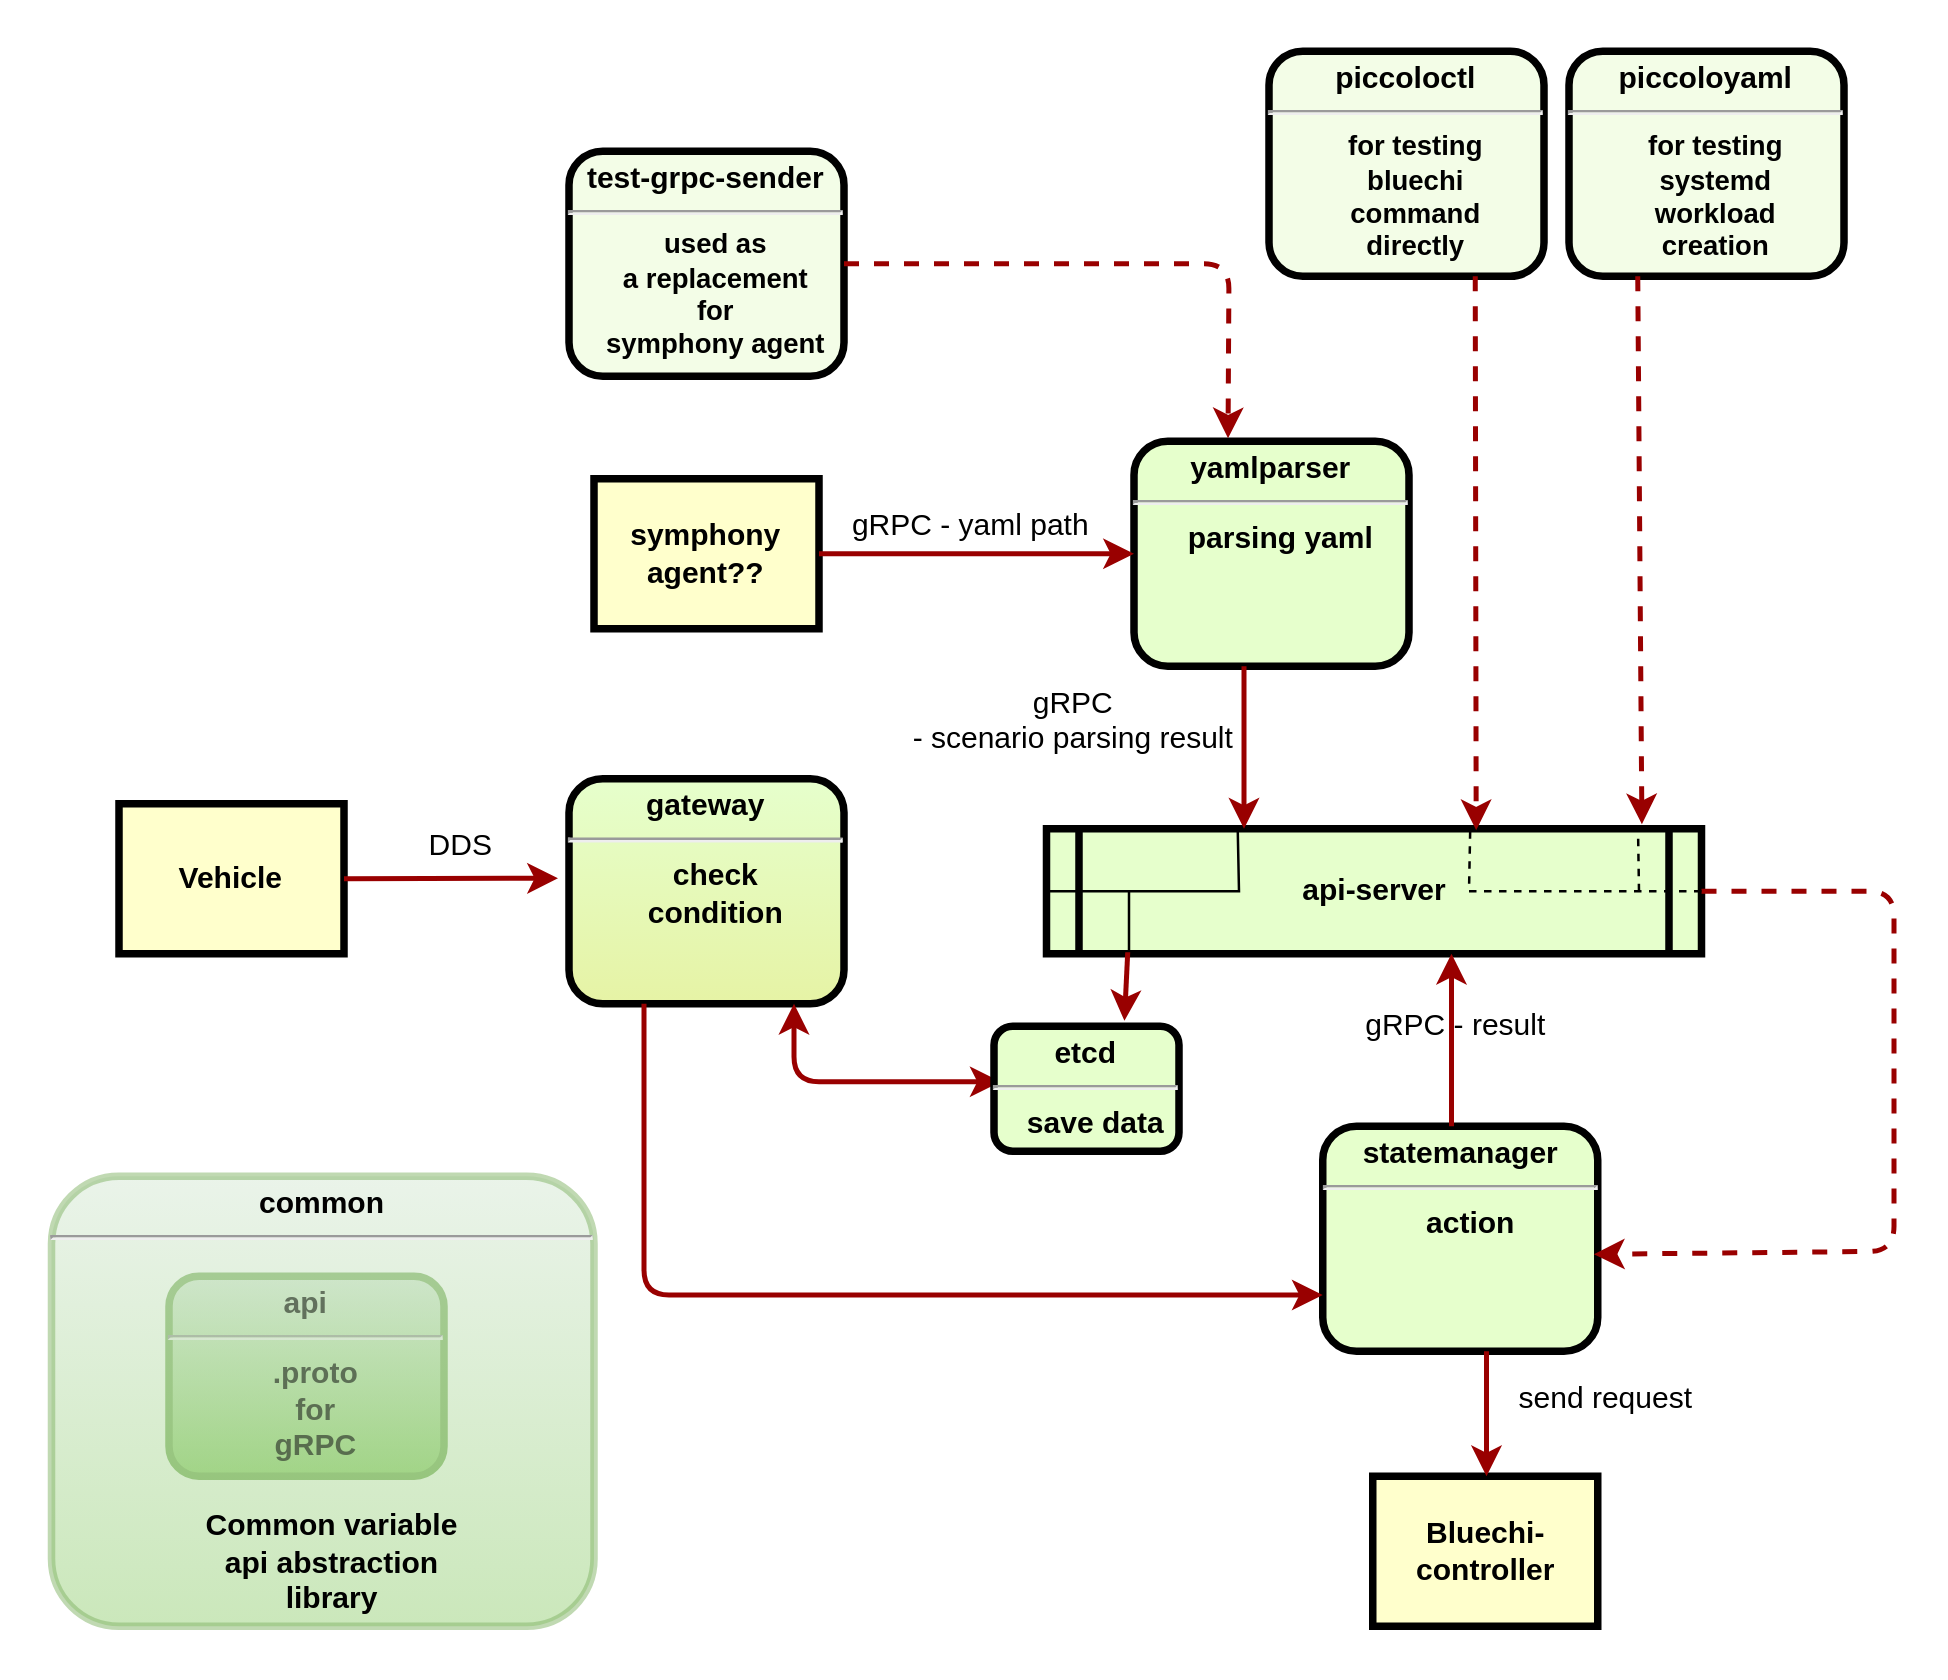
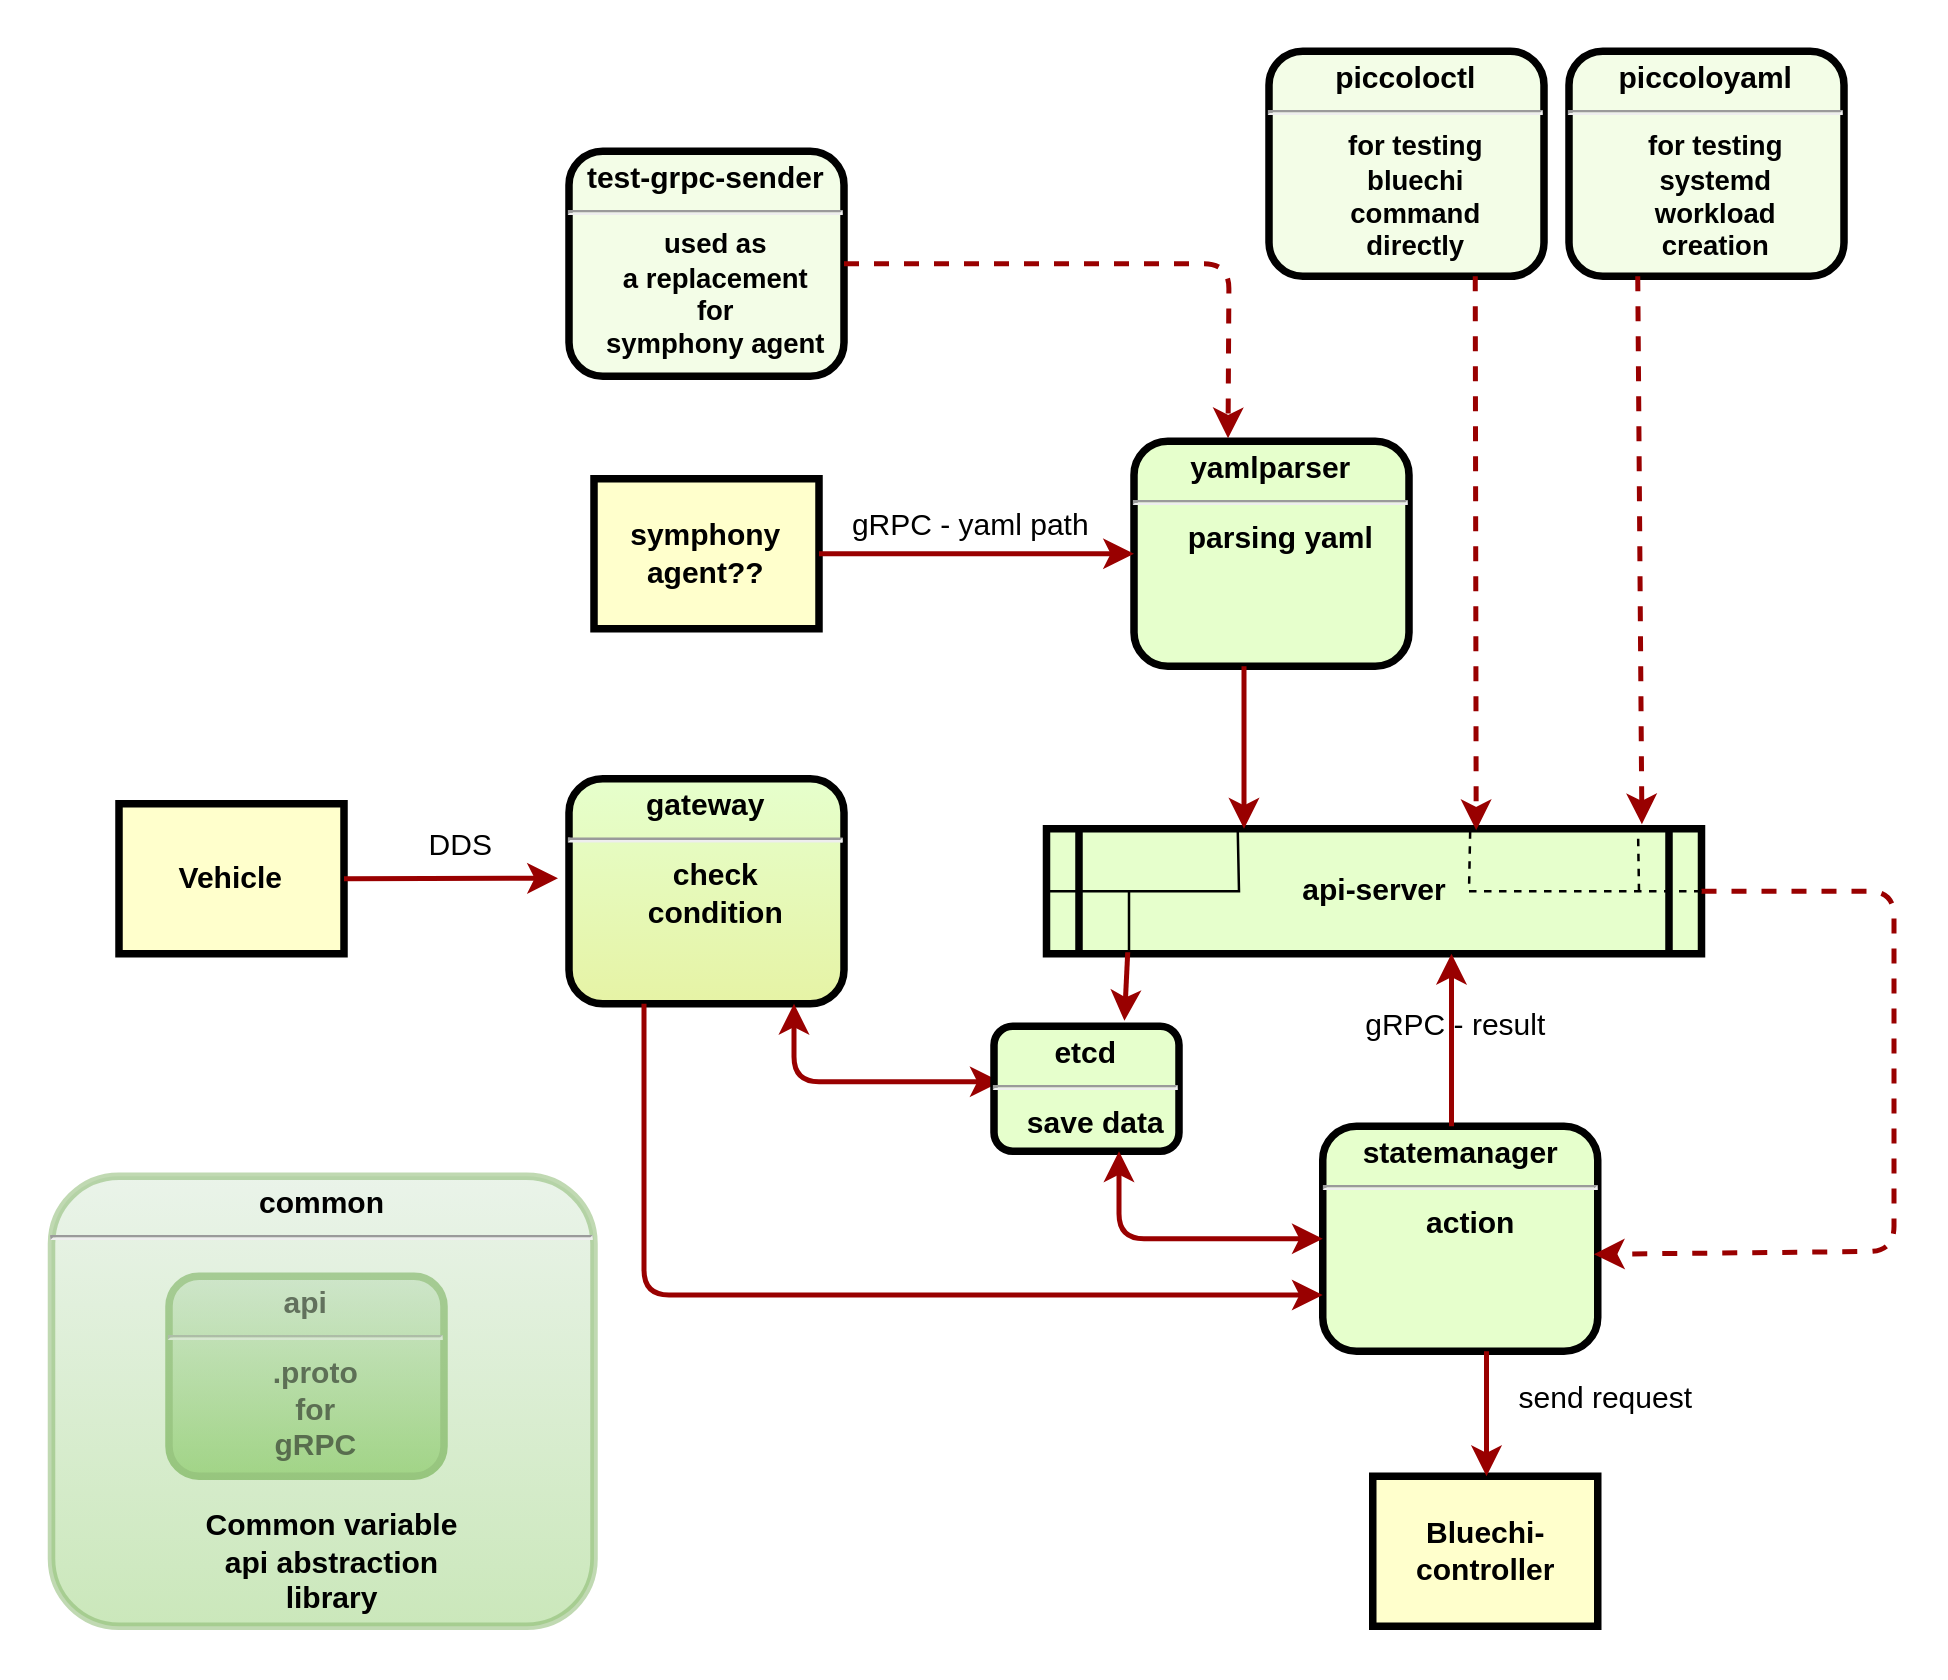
node "gRPC - scenario parsing result": removed
edge "etcd save data" -- "statemanager action": added
